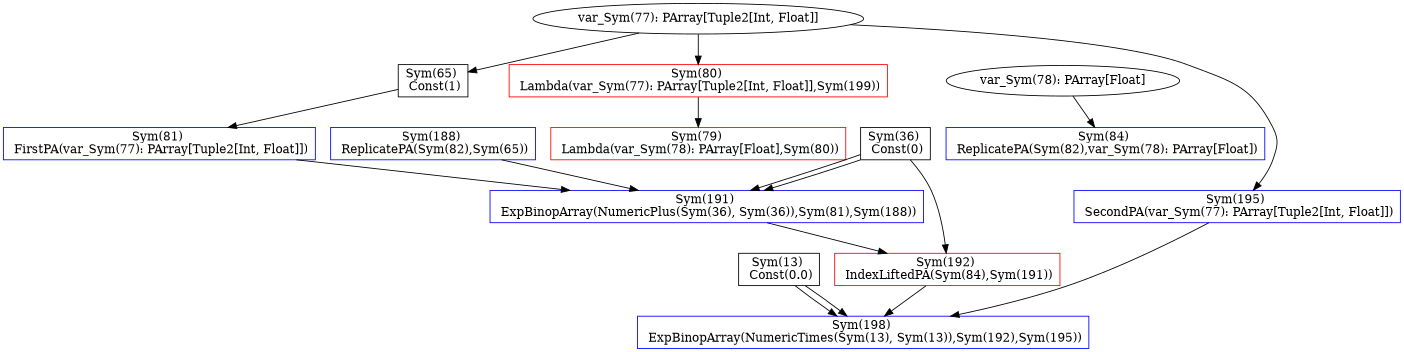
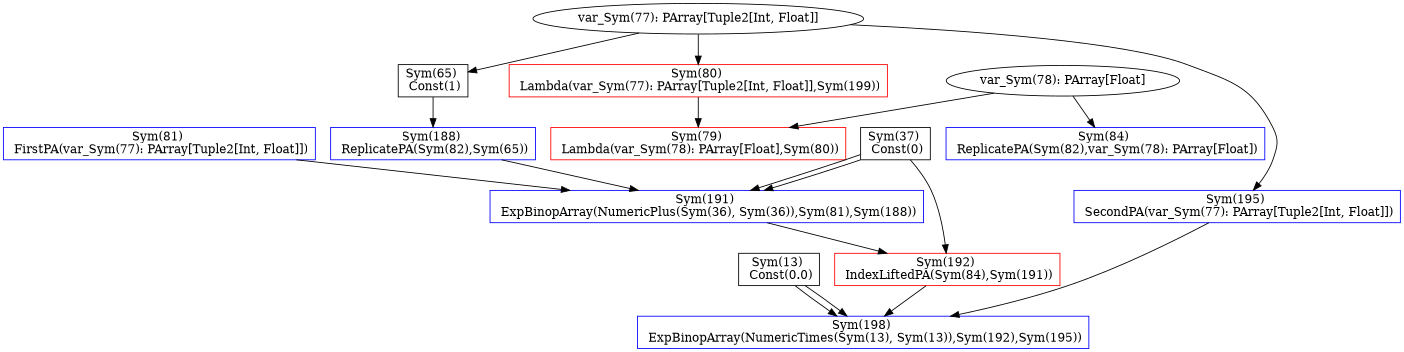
edge "Sym(65) Const(1)" -> "Sym(81) FirstPA(var_Sym(77): PArray[Tuple2[Int, Float]])": now "Sym(65) Const(1)" -> "Sym(188) ReplicatePA(Sym(82),Sym(65))"
edge "var_Sym(78): PArray[Float]" -> "Sym(79) Lambda(var_Sym(78): PArray[Float],Sym(80))": added
node "Sym(36) Const(0)": label "Sym(36) Const(0)" -> "Sym(37) Const(0)"
